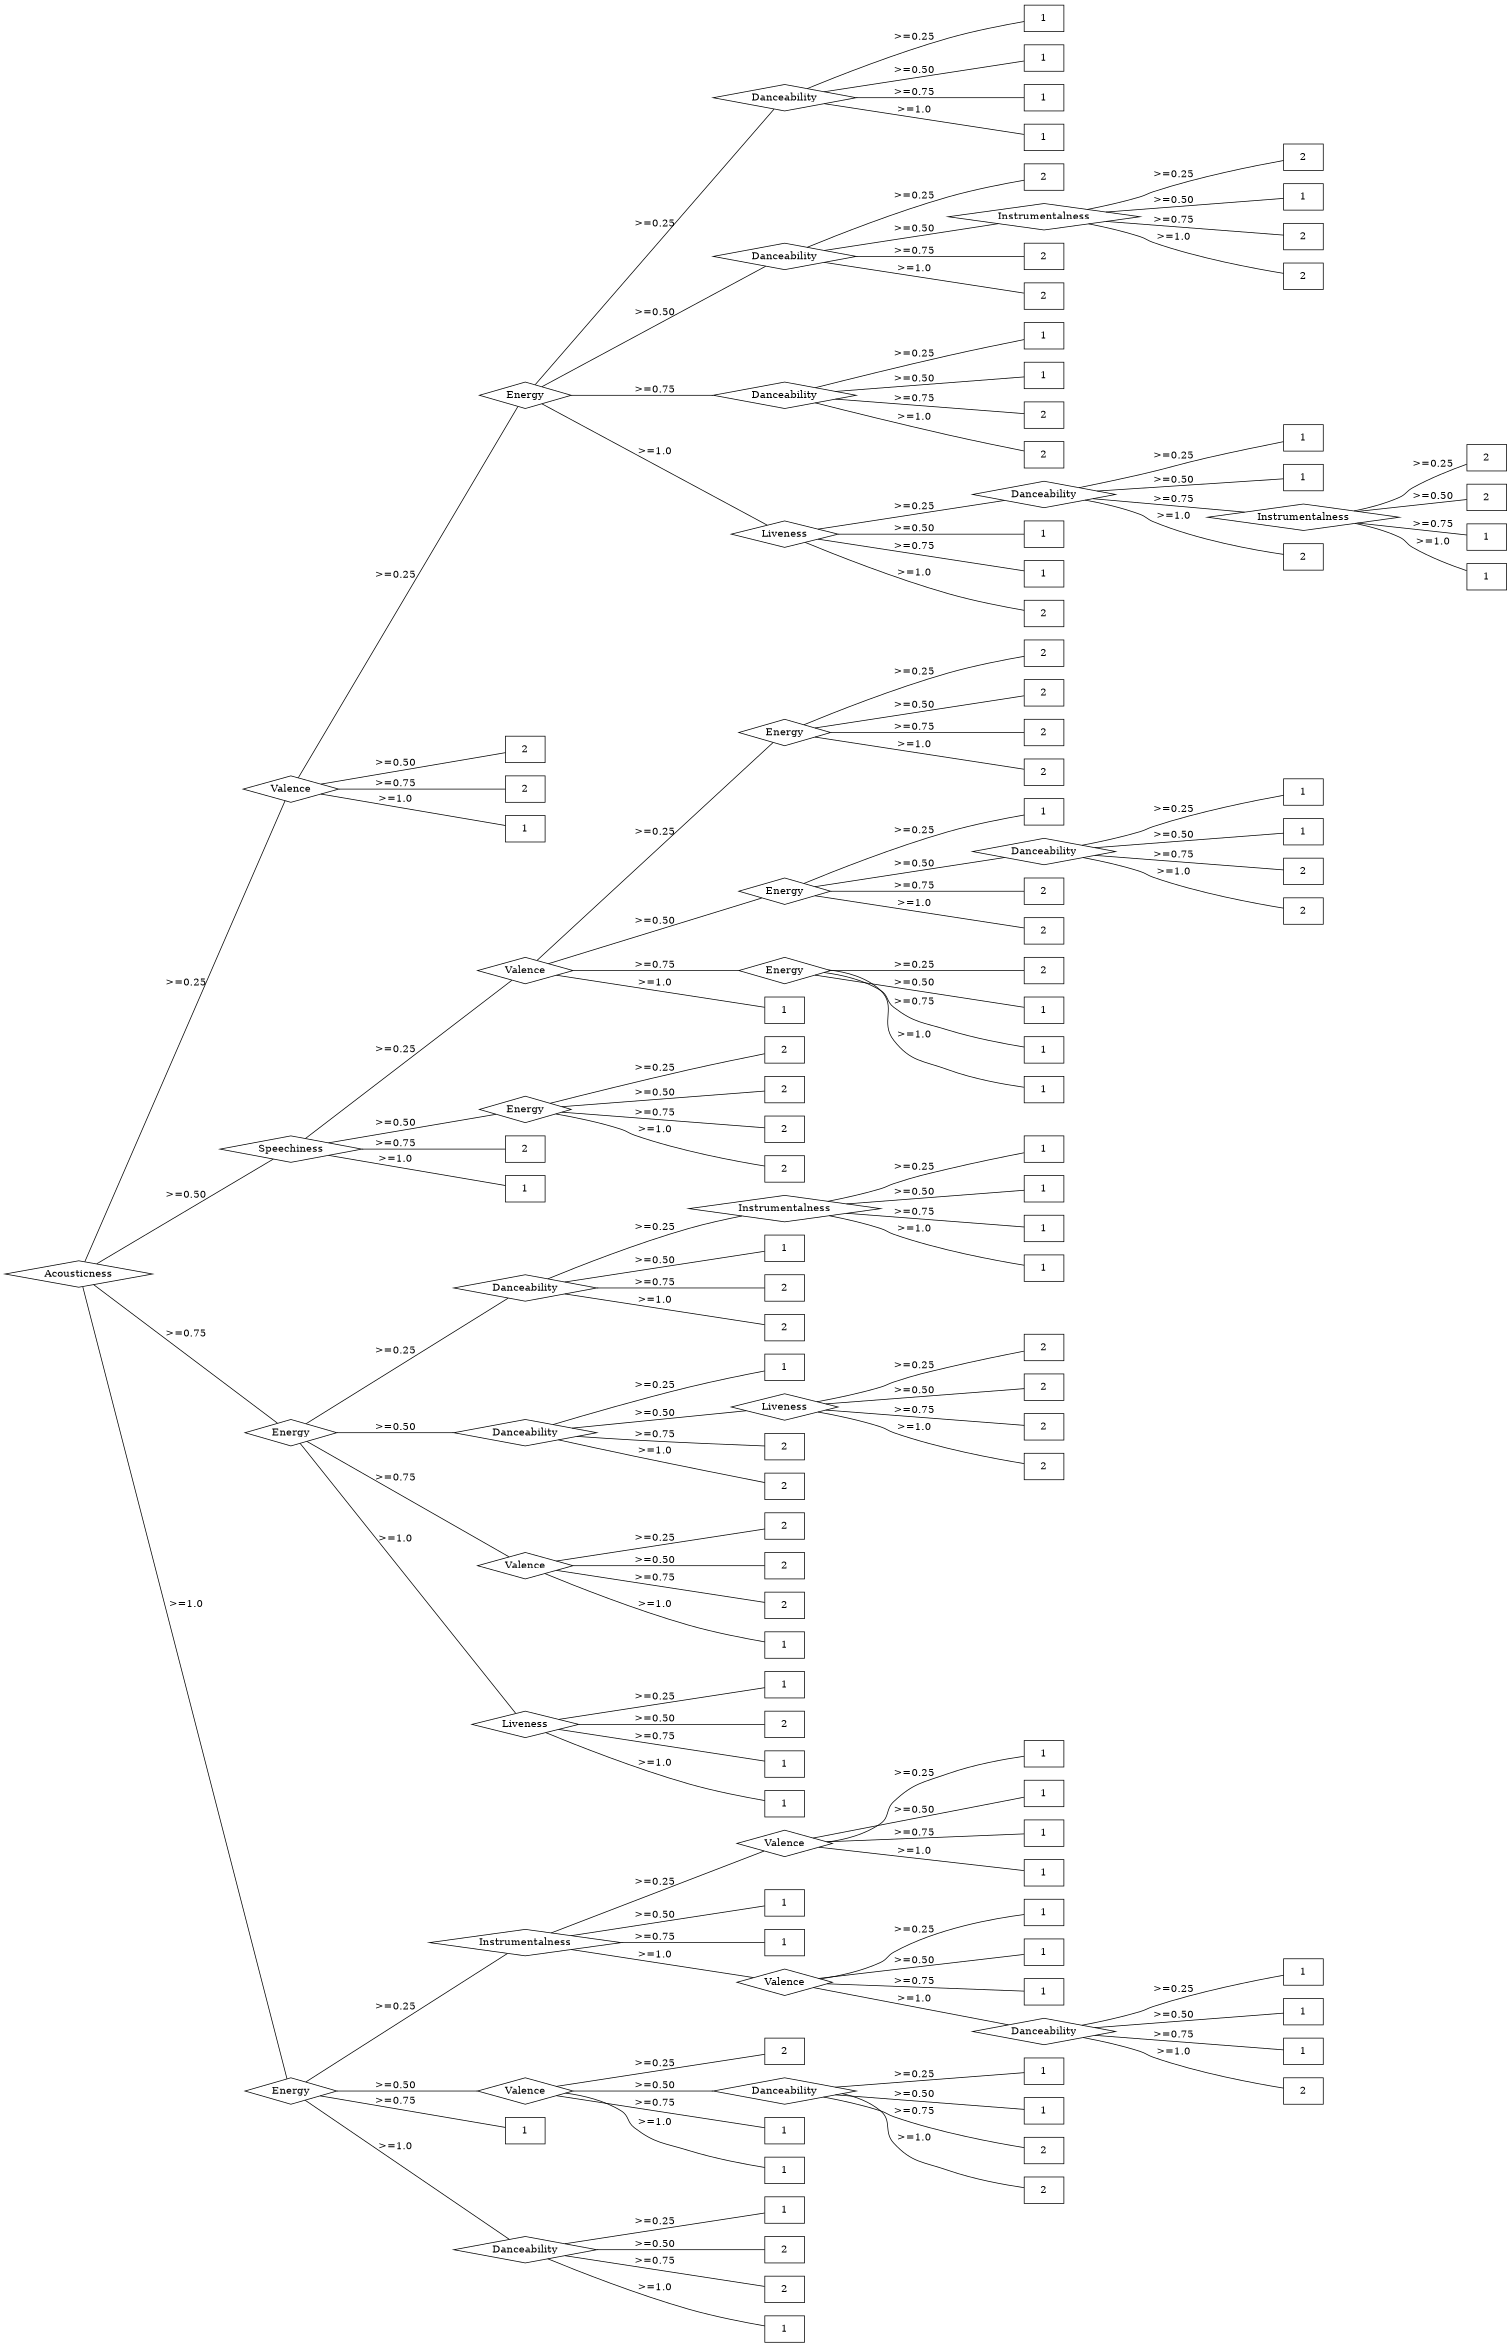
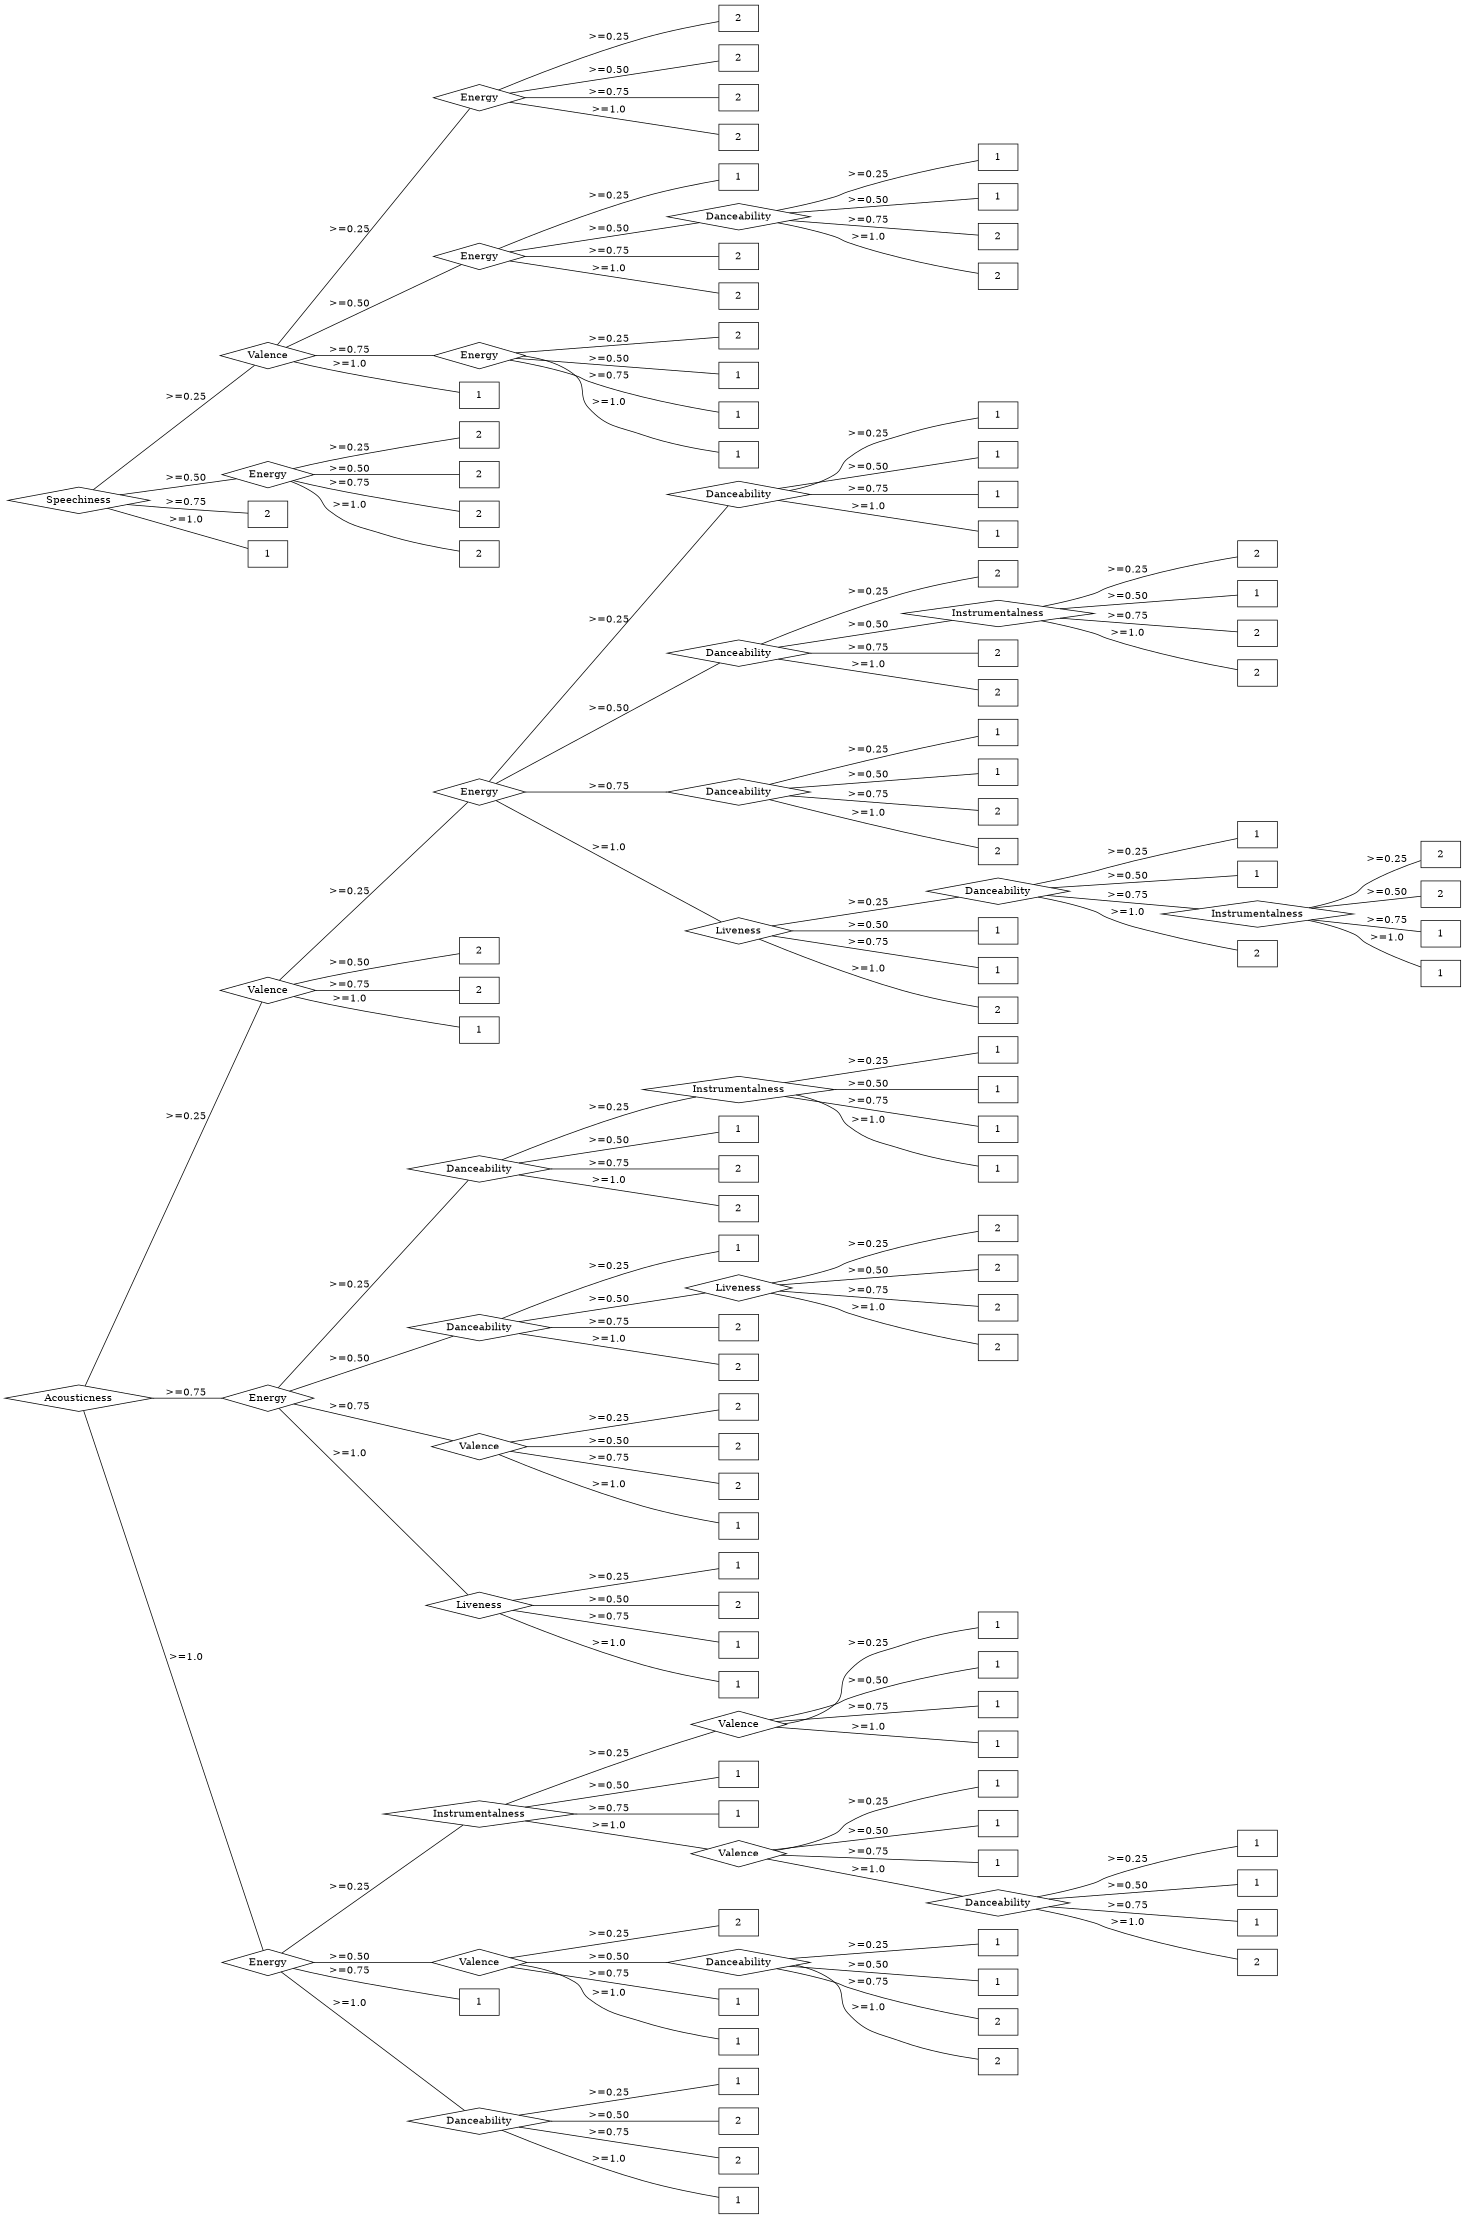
edge "Speechiness" -- "Acousticness": removed, label ">=0.50"
